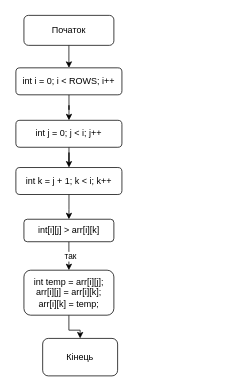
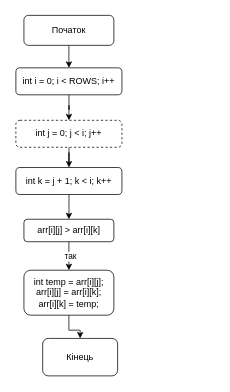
node "int j = 0; j < i; j++": style solid -> dashed
node "int[i][j] > arr[i][k]": label "int[i][j] > arr[i][k]" -> "arr[i][j] > arr[i][k]"
